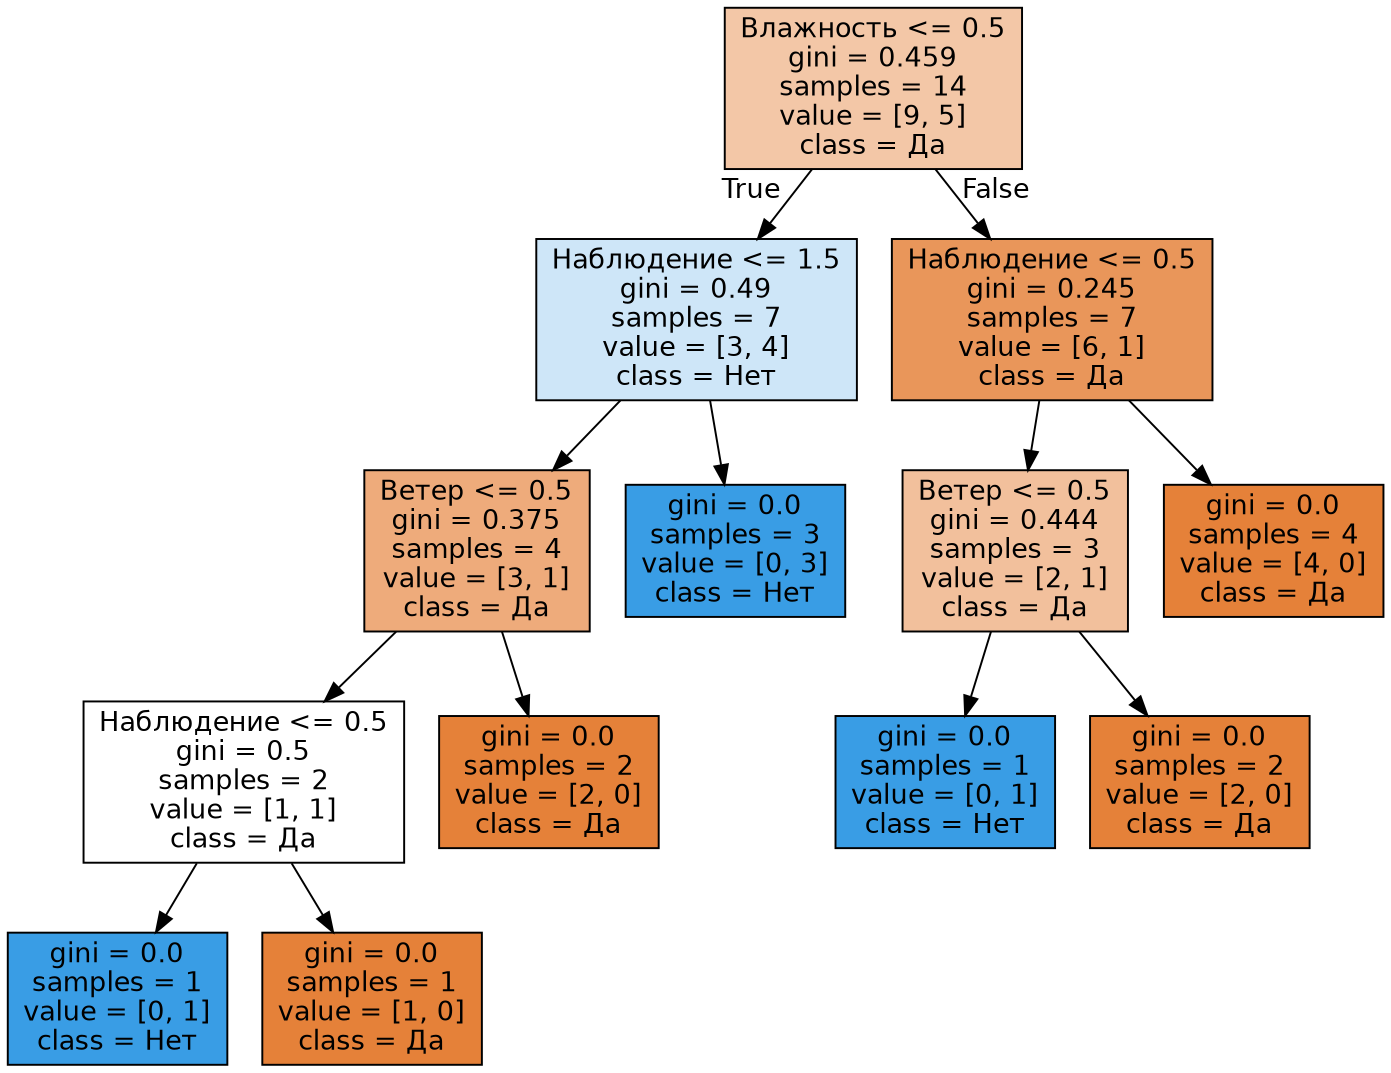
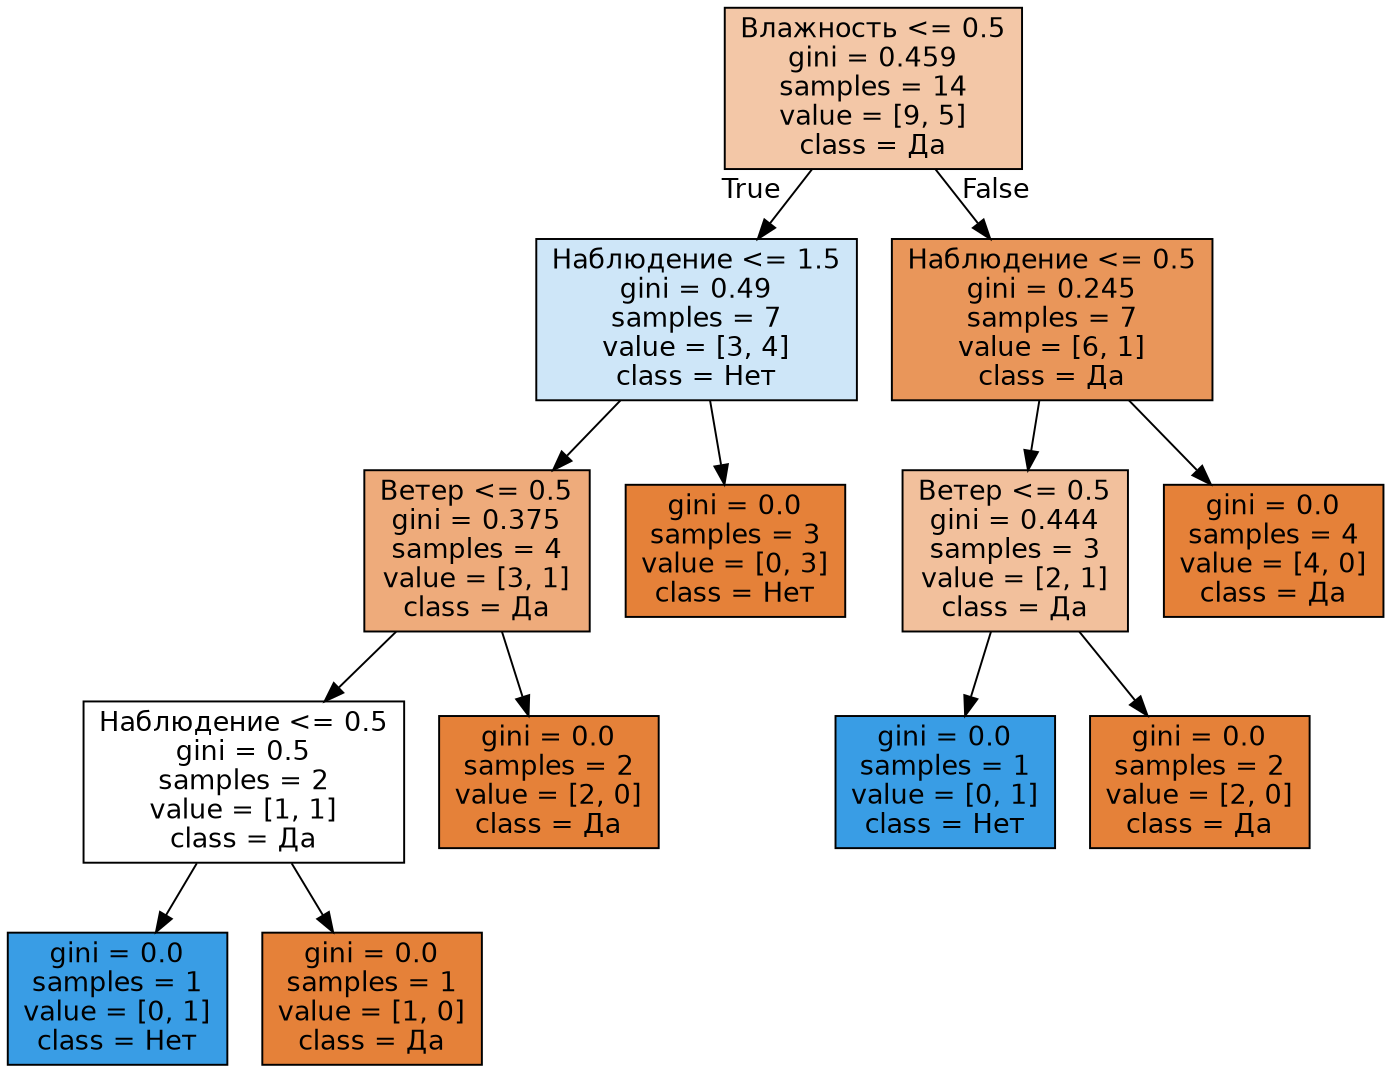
node "gini = 0.0 samples = 3 value = [0, 3] class = Нет": fillcolor #399de5 -> #e58139
